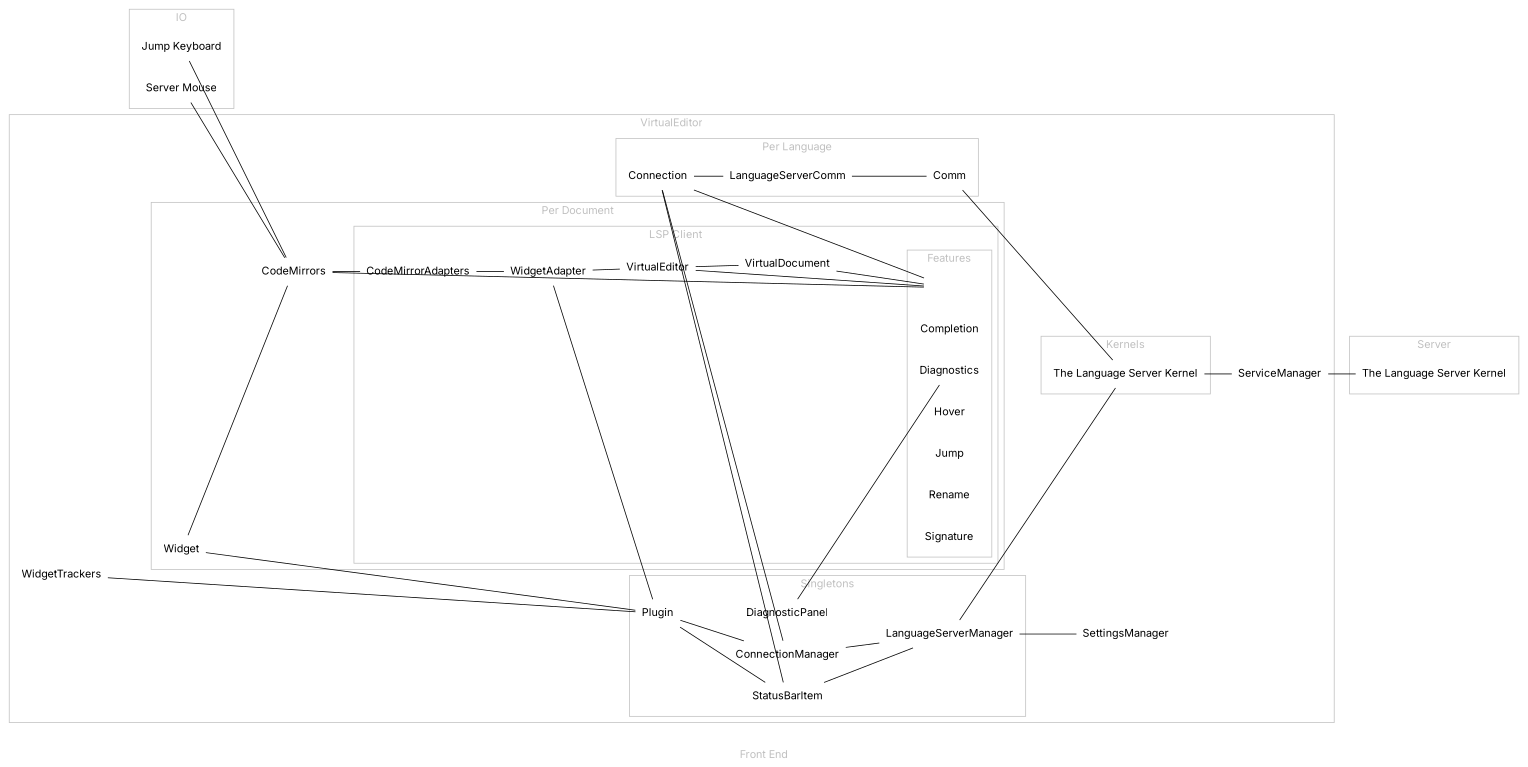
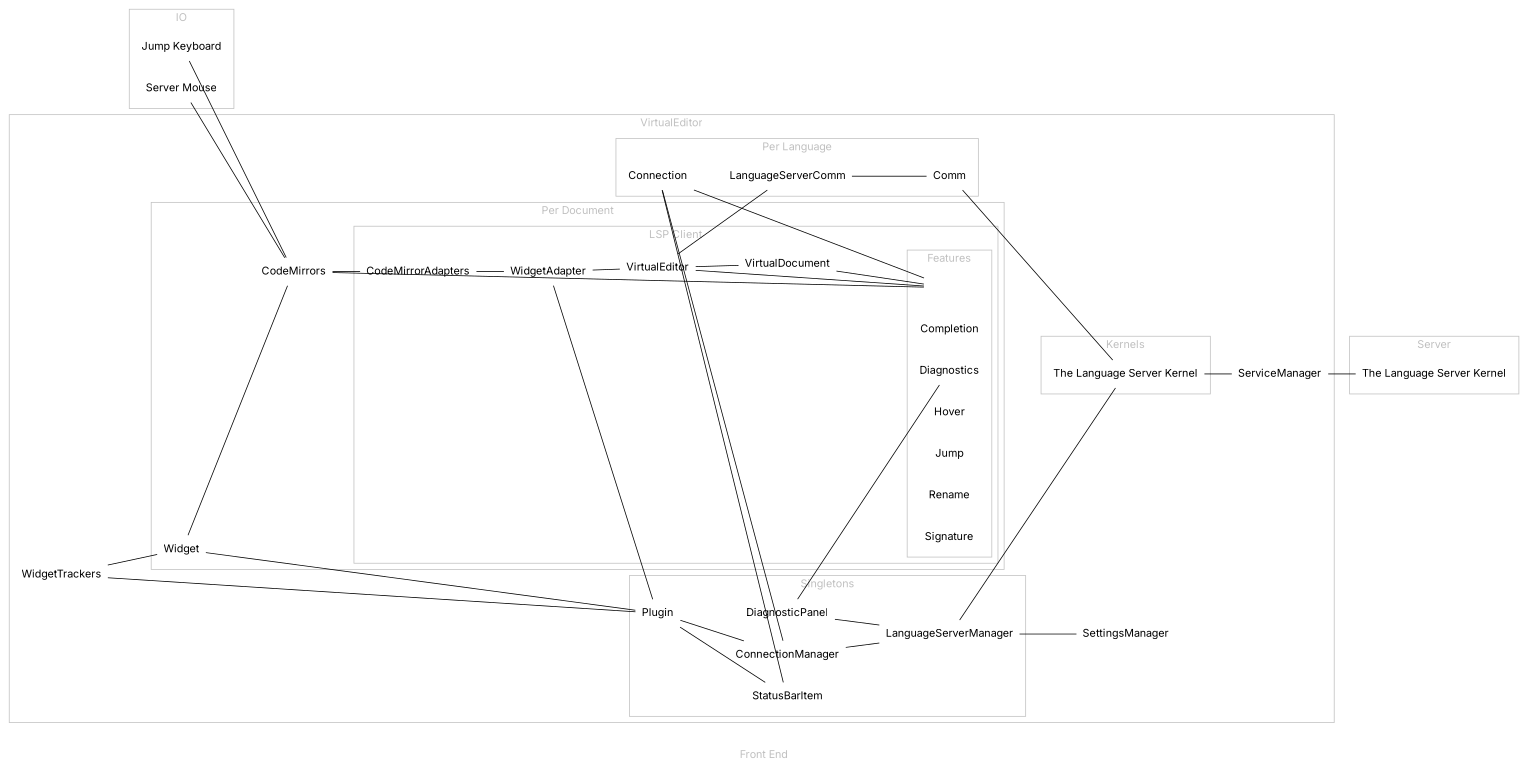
edge "Connection" -- "LanguageServerComm": now "VirtualEditor" -- "LanguageServerComm"
edge "Widget" -- "WidgetTrackers": added
edge "LanguageServerManager" -- "StatusBarItem": now "LanguageServerManager" -- "DiagnosticPanel"
